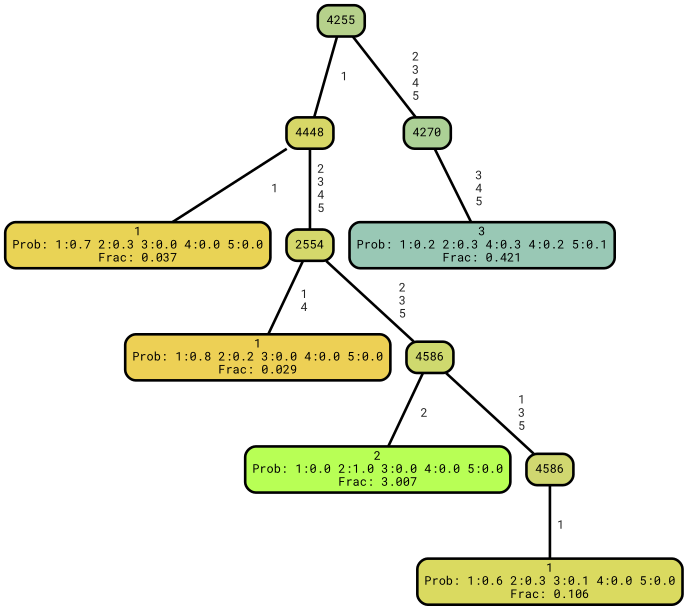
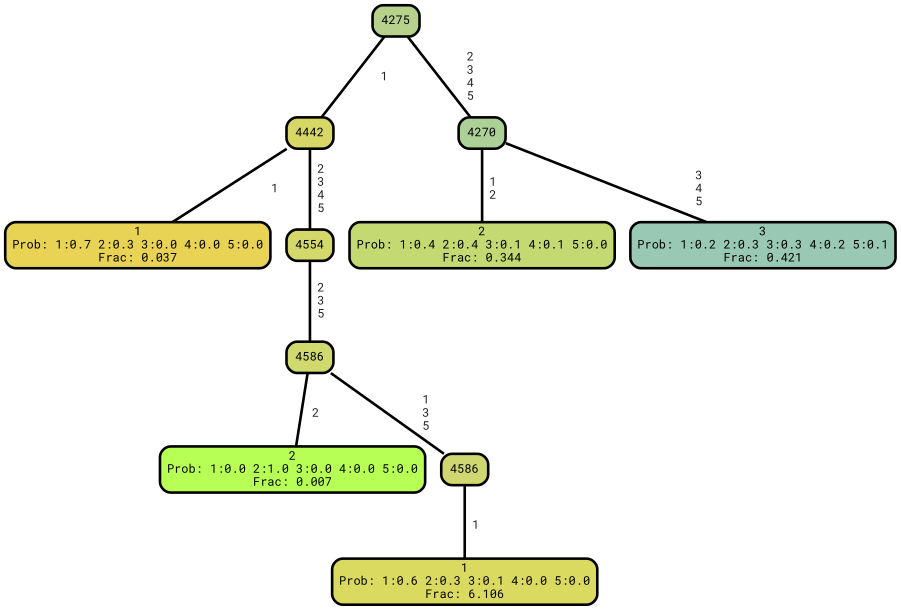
node "4255": label "4255" -> "4275"
node "4448": label "4448" -> "4442"
node "2554": label "2554" -> "4554"
node "2 Prob: 1:0.4 2:0.4 3:0.1 4:0.1 5:0.0 Frac: 0.344": added
node "3 Prob: 1:0.2 2:0.3 4:0.3 4:0.2 5:0.1 Frac: 0.421": label "3 Prob: 1:0.2 2:0.3 4:0.3 4:0.2 5:0.1 Frac: 0.421" -> "3 Prob: 1:0.2 2:0.3 3:0.3 4:0.2 5:0.1 Frac: 0.421"
node "1 Prob: 1:0.8 2:0.2 3:0.0 4:0.0 5:0.0 Frac: 0.029": removed
node "2 Prob: 1:0.0 2:1.0 3:0.0 4:0.0 5:0.0 Frac: 3.007": label "2 Prob: 1:0.0 2:1.0 3:0.0 4:0.0 5:0.0 Frac: 3.007" -> "2 Prob: 1:0.0 2:1.0 3:0.0 4:0.0 5:0.0 Frac: 0.007"
node "1 Prob: 1:0.6 2:0.3 3:0.1 4:0.0 5:0.0 Frac: 0.106": label "1 Prob: 1:0.6 2:0.3 3:0.1 4:0.0 5:0.0 Frac: 0.106" -> "1 Prob: 1:0.6 2:0.3 3:0.1 4:0.0 5:0.0 Frac: 6.106"
